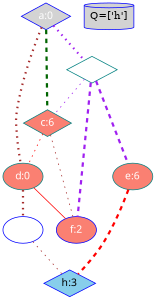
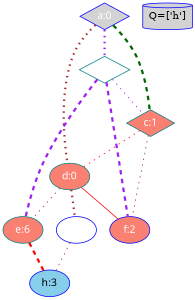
node "c:6": label "c:6" -> "c:1"
edge "d:0" -- "e:6": added
node "h:3": shape diamond -> ellipse
